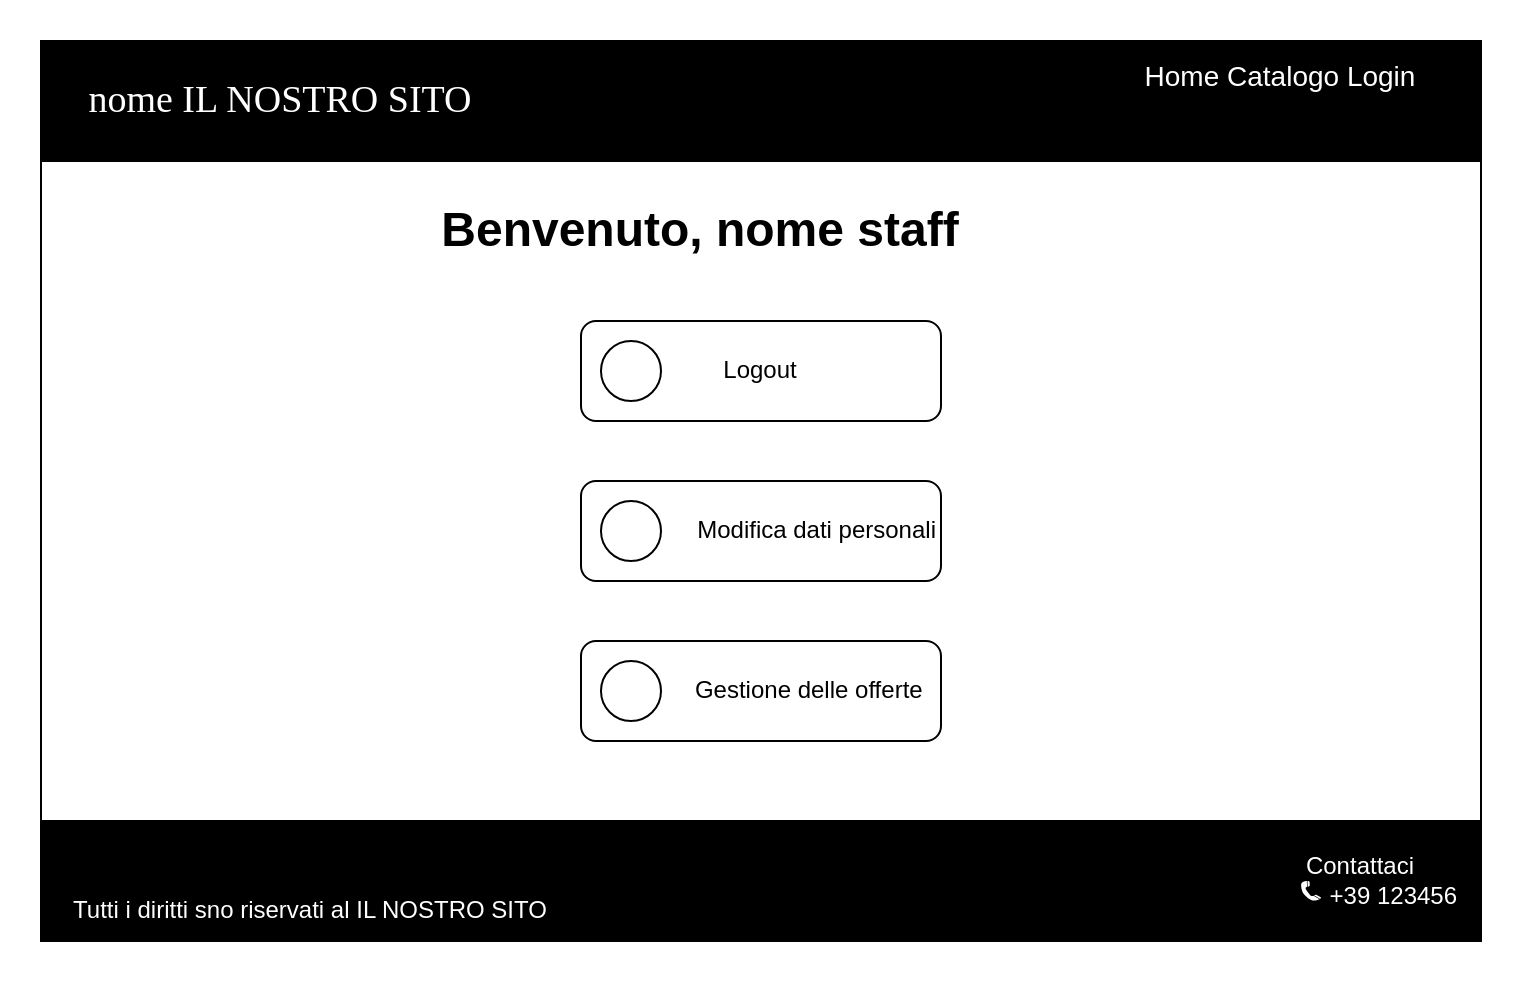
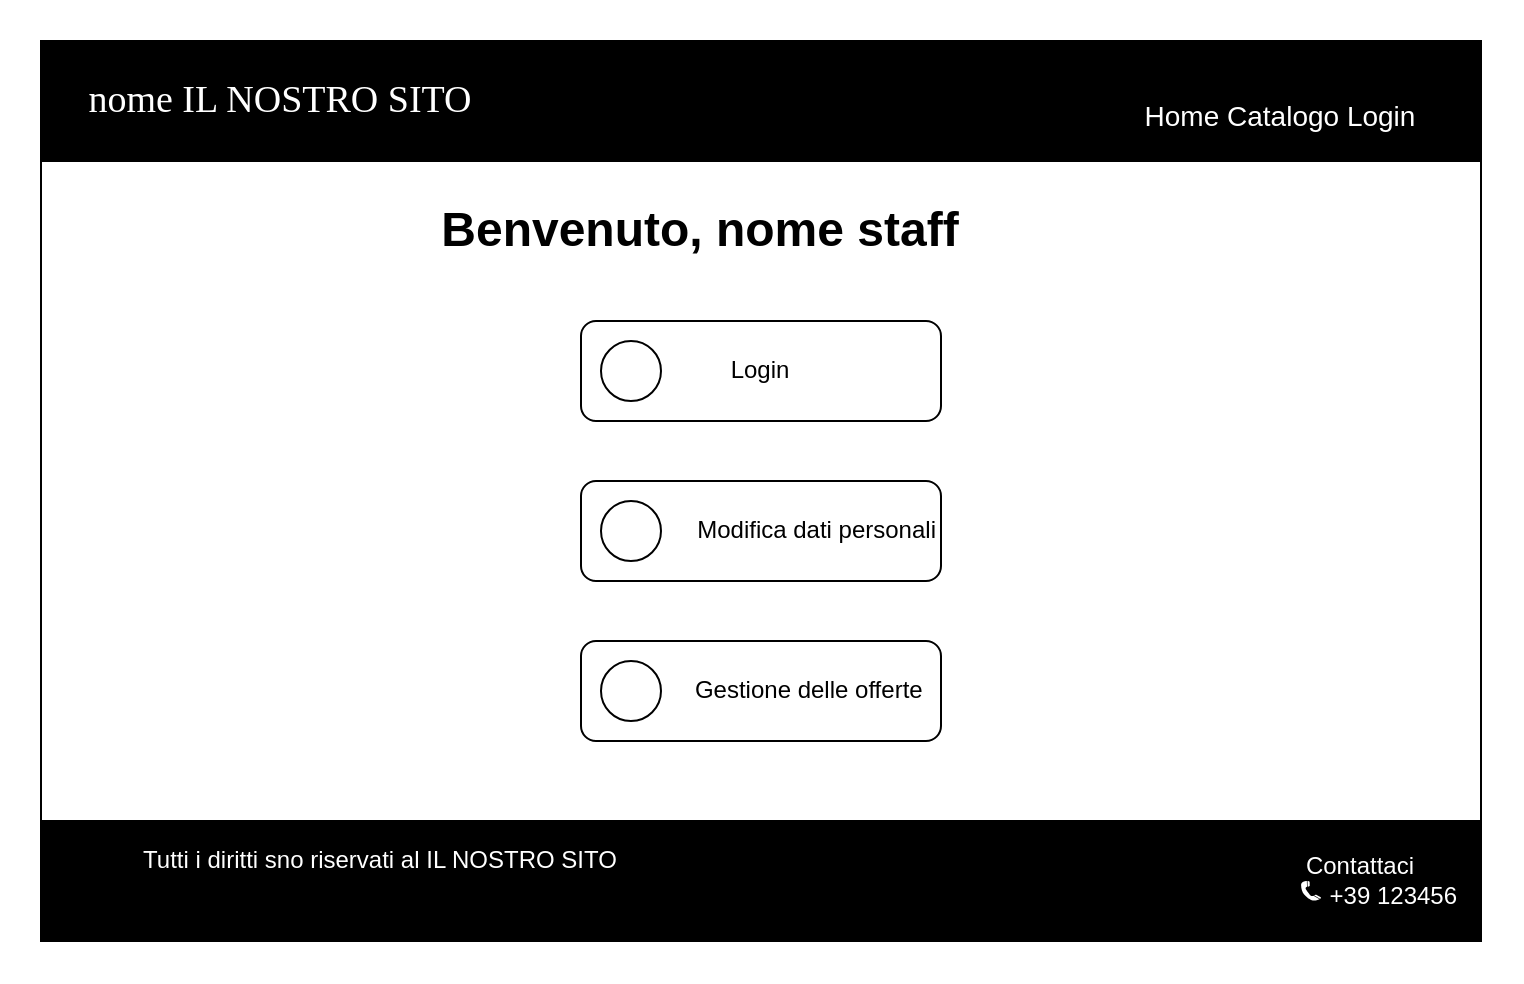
node "Home Catalogo Login": moved (1281, 76) -> (1281, 116)
node "Logout": label "Logout" -> "Login"
node "Tutti i diritti sno riservati al IL NOSTRO SITO": moved (311, 911) -> (381, 861)
